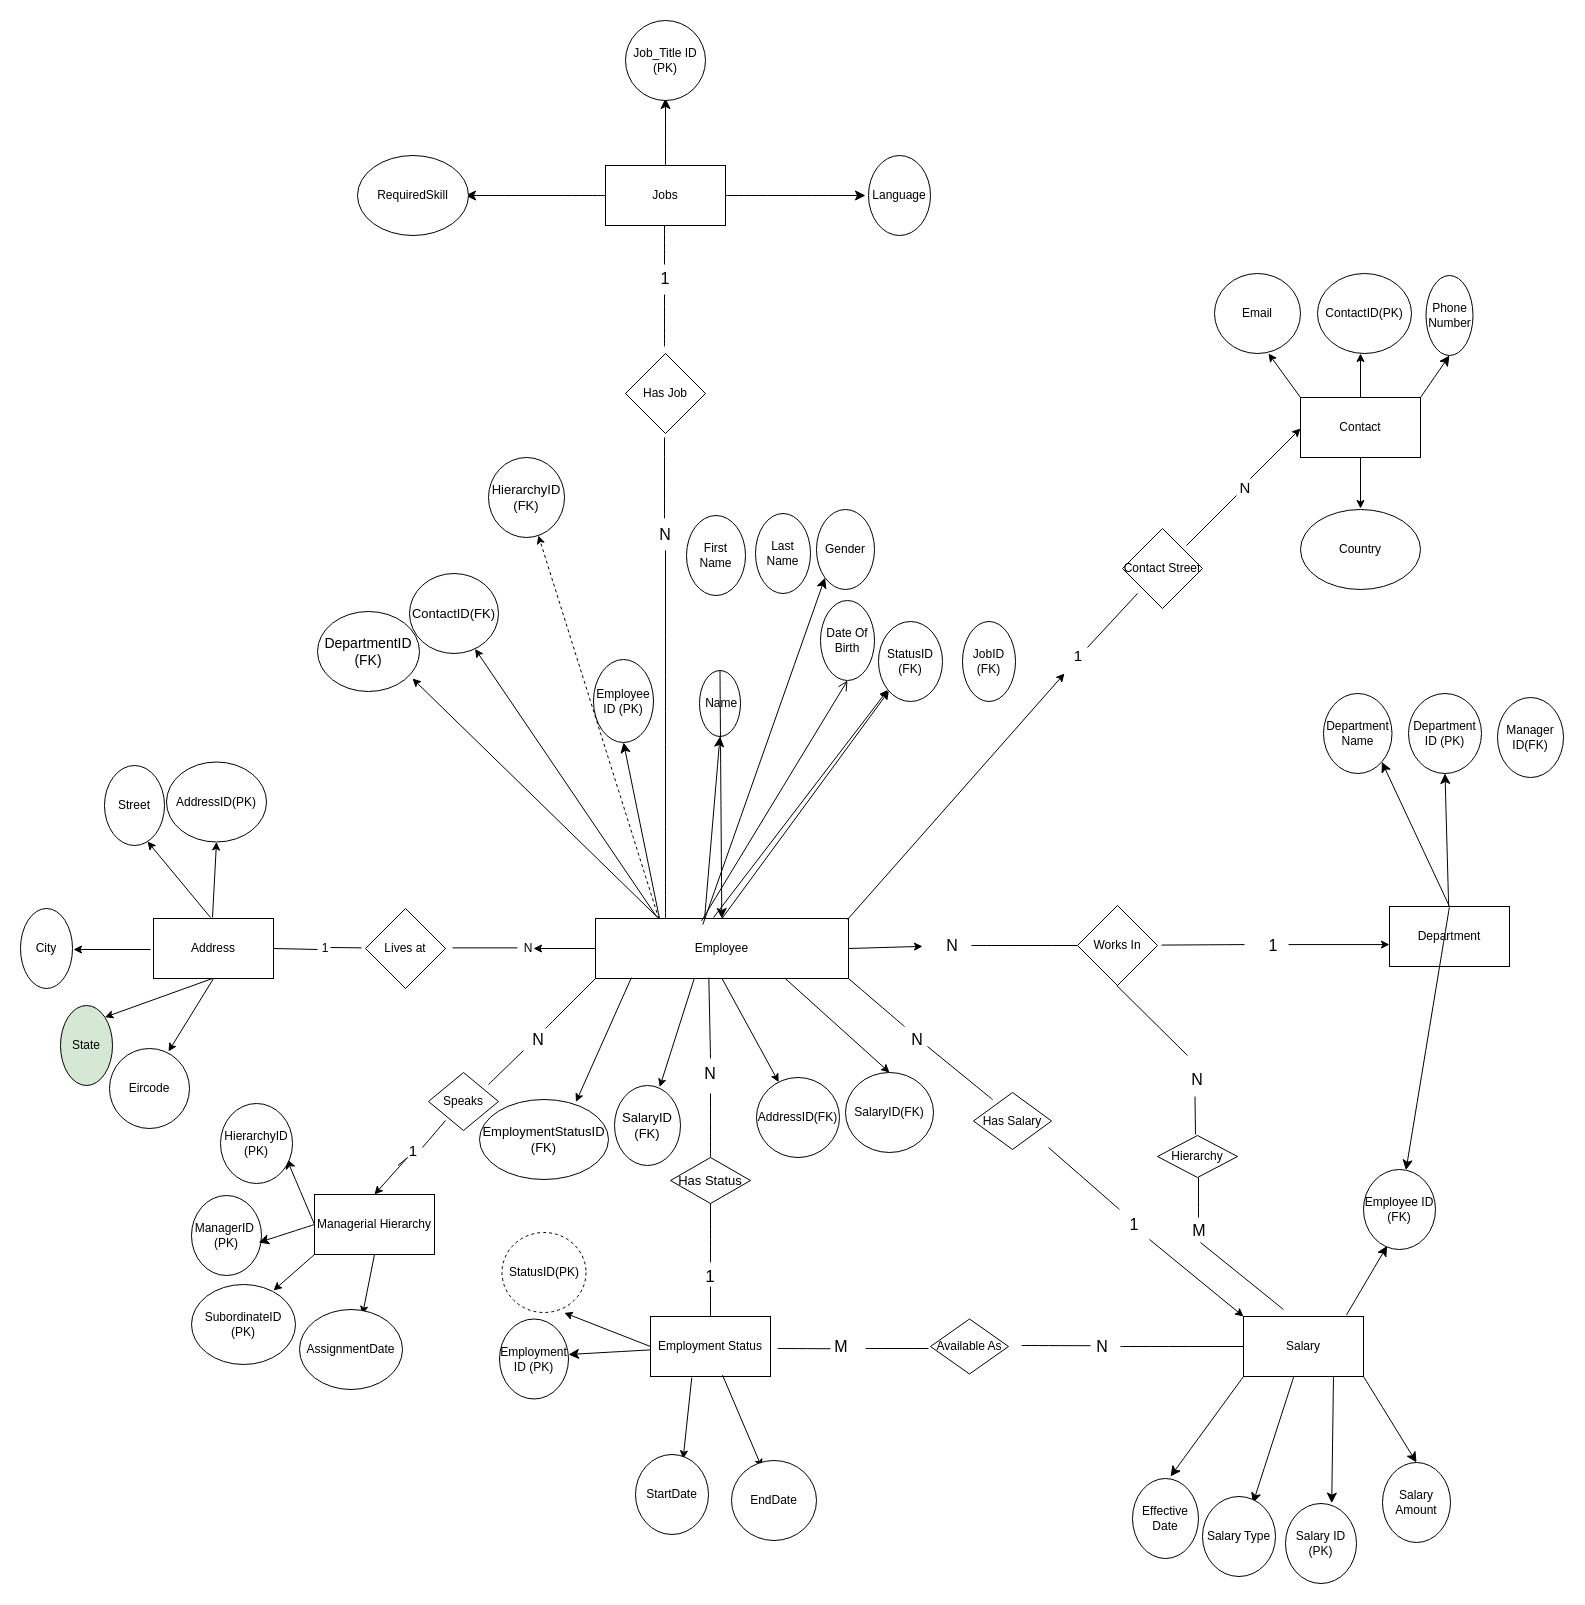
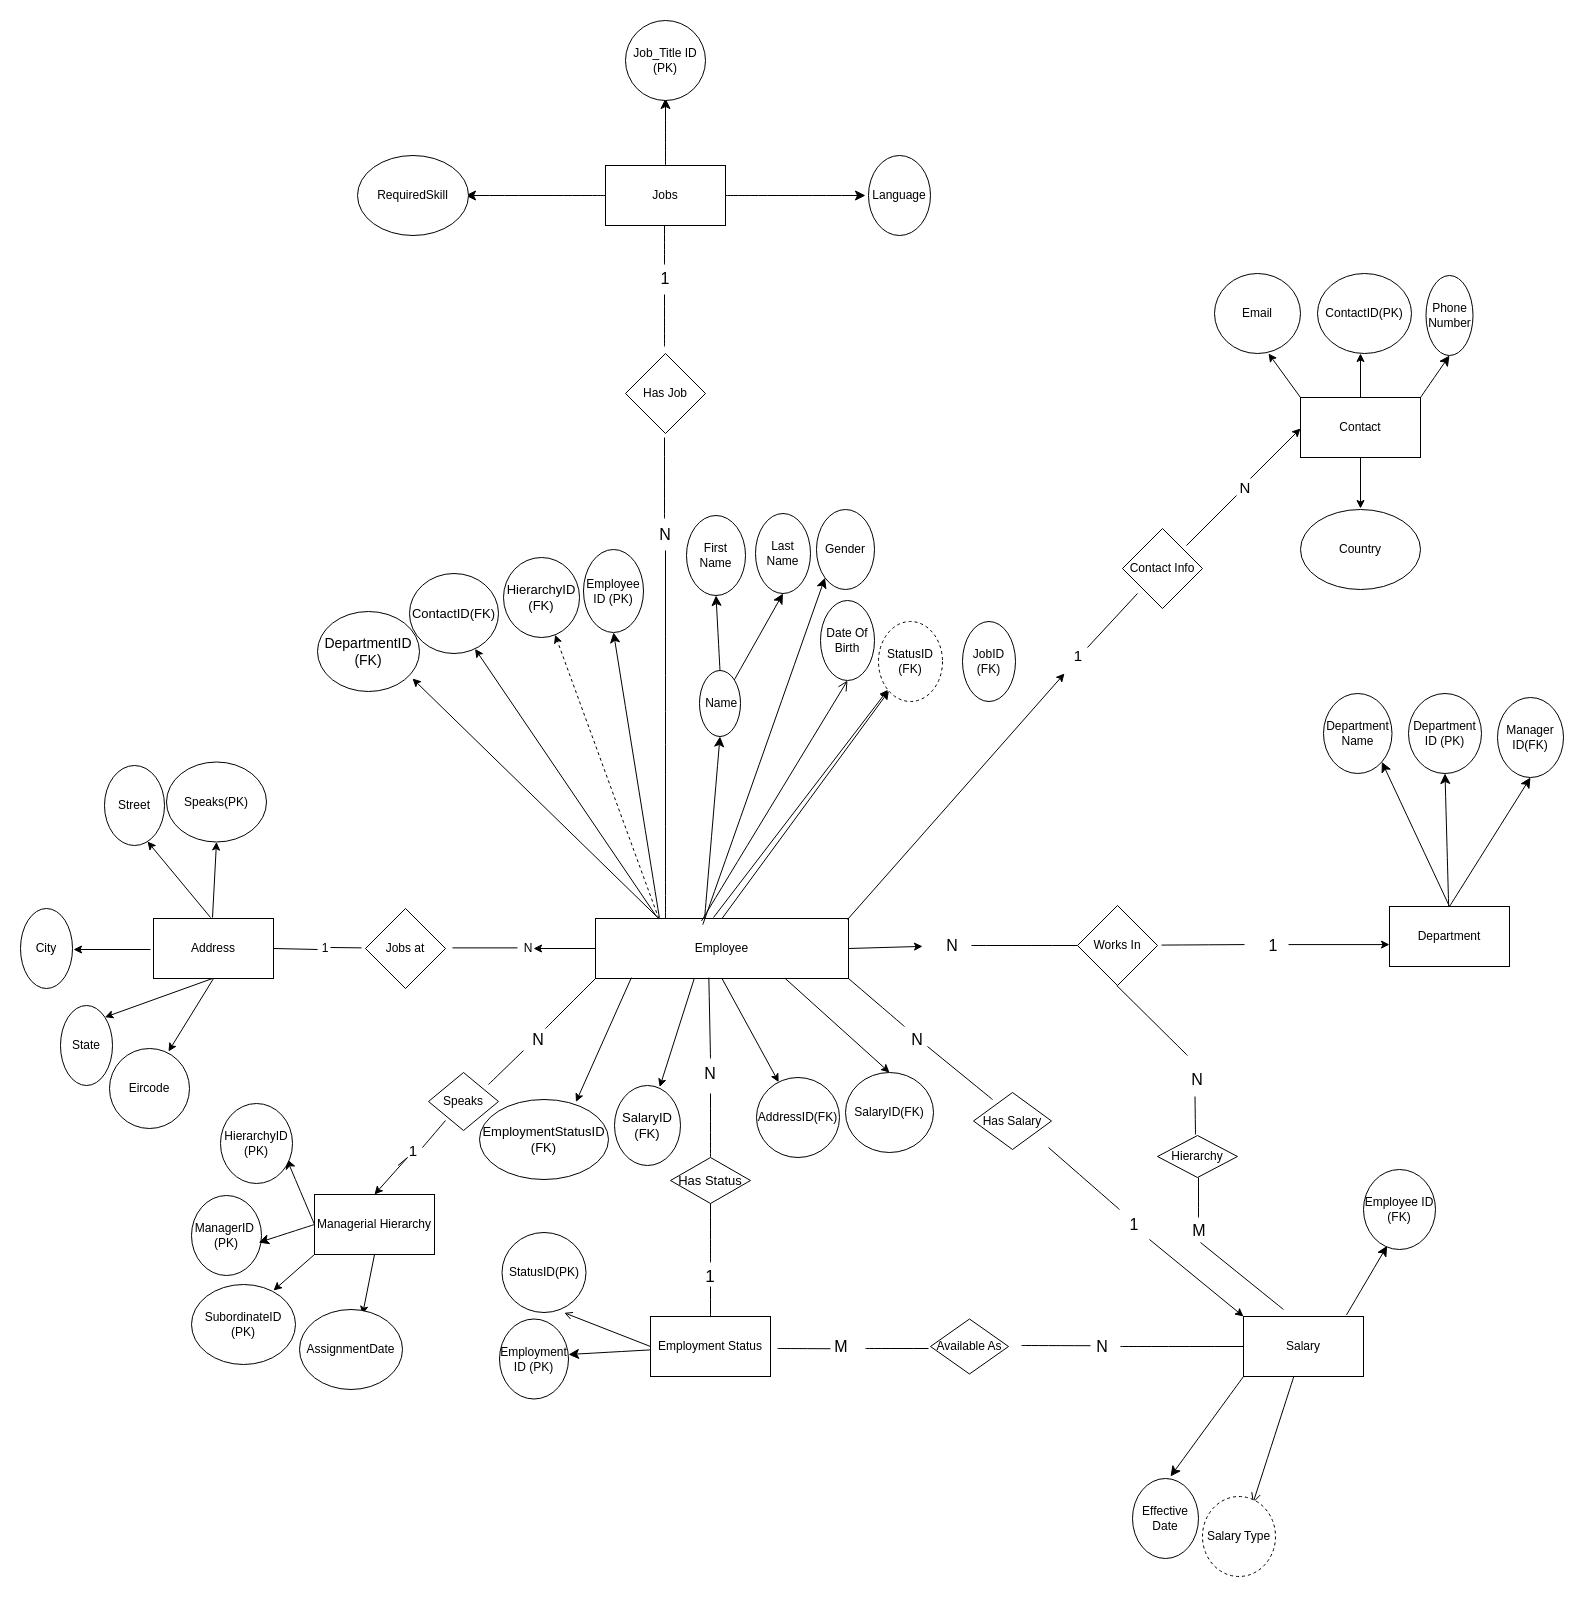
node "HierarchyID (FK)": moved (527, 498) -> (542, 598)
node "Contact Street": label "Contact Street" -> "Contact Info"
edge "Name" -> "Last Name": added
node "StatusID (FK)": style solid -> dashed
node "Employee ID (PK)": moved (624, 701) -> (614, 591)
edge "Name" -> "Employee": now "Name" -> "First Name"
node "AddressID(PK)": label "AddressID(PK)" -> "Speaks(PK)"
node "Lives at": label "Lives at" -> "Jobs at"
edge "Department" -> "Employee ID (FK)": now "Department" -> "Manager ID(FK)"
node "State": fillcolor #d5e8d4 -> #ffffff
node "StatusID(PK)": style dashed -> solid
edge "Employment Status" -> "StatusID(PK)": arrowhead classic -> open
edge "Employment Status" -> "StartDate": removed
edge "Salary" -> "Salary Amount": removed
edge "Employment Status" -> "EndDate": removed
edge "Salary" -> "Salary ID (PK)": removed
edge "Salary" -> "Salary Type": arrowhead classic -> open
node "StartDate": removed
node "EndDate": removed
node "Salary Amount": removed
node "Salary Type": style solid -> dashed
node "Salary ID (PK)": removed
